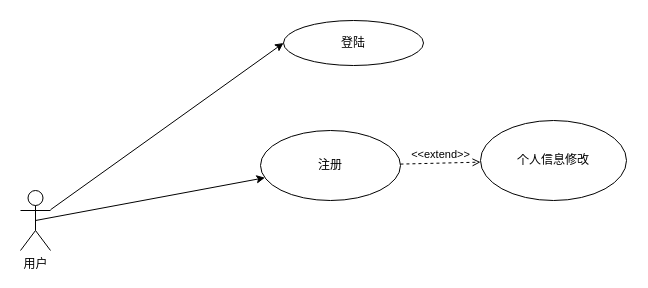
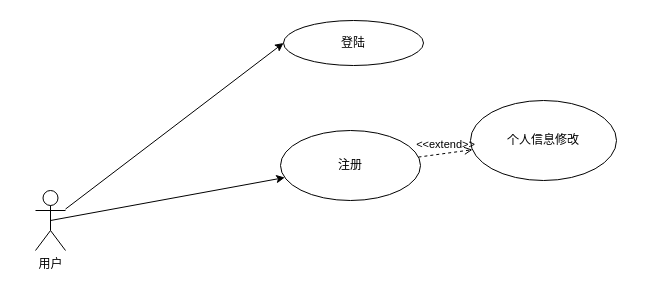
node "个人信息修改": moved (554, 161) -> (544, 141)
node "注册": moved (331, 166) -> (351, 166)
node "用户": moved (36, 221) -> (51, 221)
